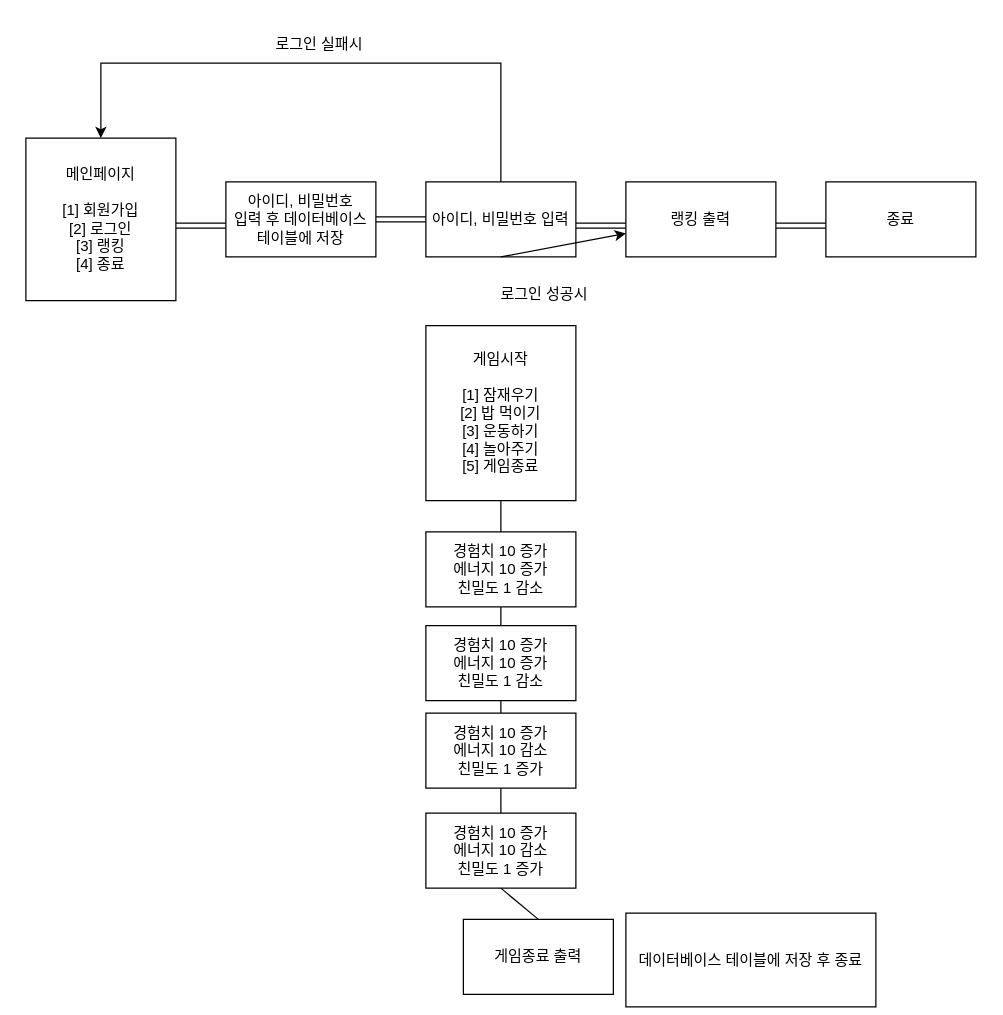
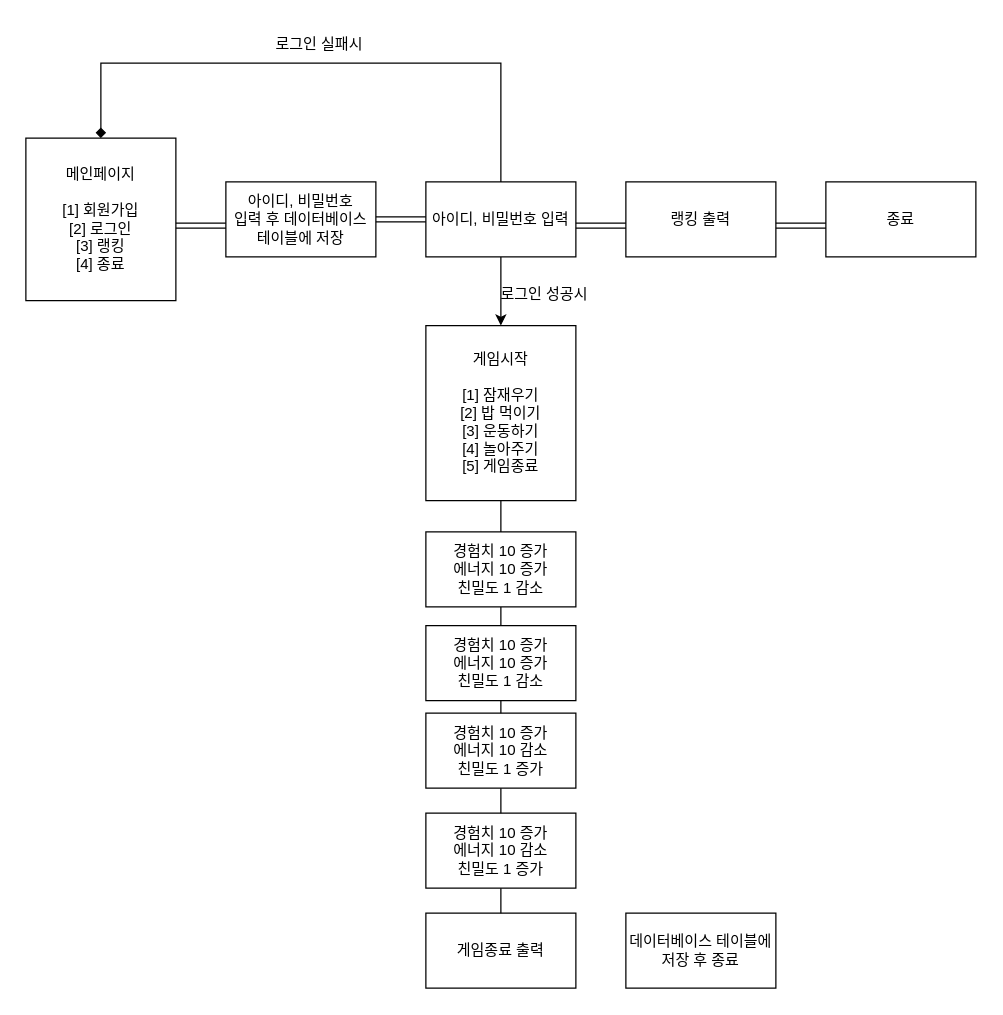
edge "아이디, 비밀번호 입력" -> "메인페이지 [1] 회원가입 [2] 로그인 [3] 랭킹 [4] 종료": arrowhead classic -> diamond
edge "아이디, 비밀번호 입력" -> "랭킹 출력": now "아이디, 비밀번호 입력" -> "게임시작 [1] 잠재우기 [2] 밥 먹이기 [3] 운동하기 [4] 놀아주기 [5] 게임종료"
node "게임종료 출력": moved (538, 957) -> (501, 951)
node "데이터베이스 테이블에 저장 후 종료": size 250x94 -> 150x75
